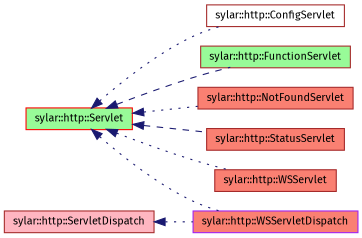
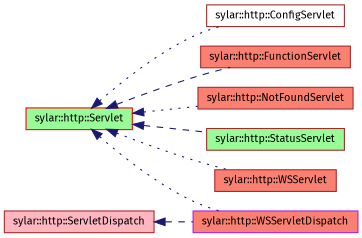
node "sylar::http::FunctionServlet": fillcolor palegreen -> salmon
node "sylar::http::StatusServlet": fillcolor salmon -> palegreen
edge "sylar::http::WSServletDispatch" -> "sylar::http::ServletDispatch": style dotted -> dashed
